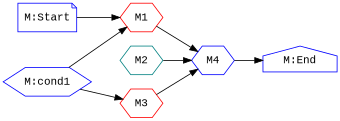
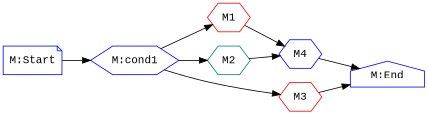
edge "M:Start" -> "M1": now "M:Start" -> "M:cond1"
edge "M:cond1" -> "M2": added
edge "M3" -> "M4": now "M3" -> "M:End"
